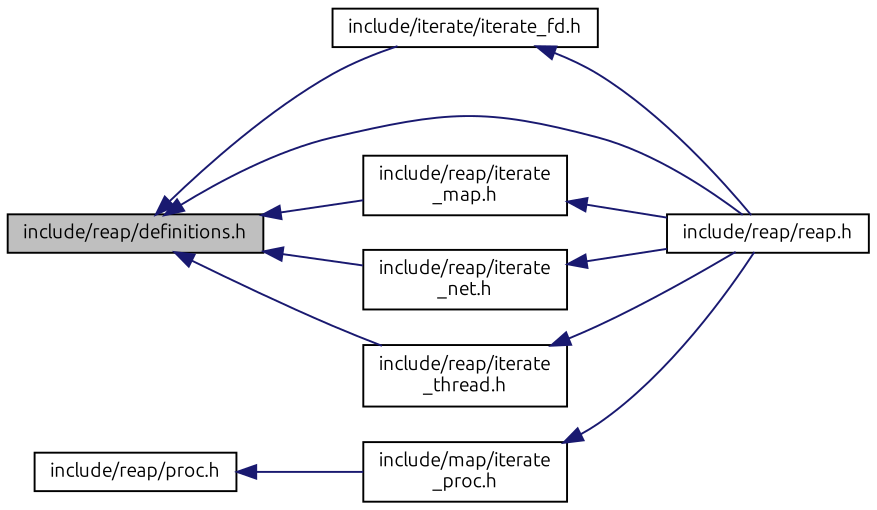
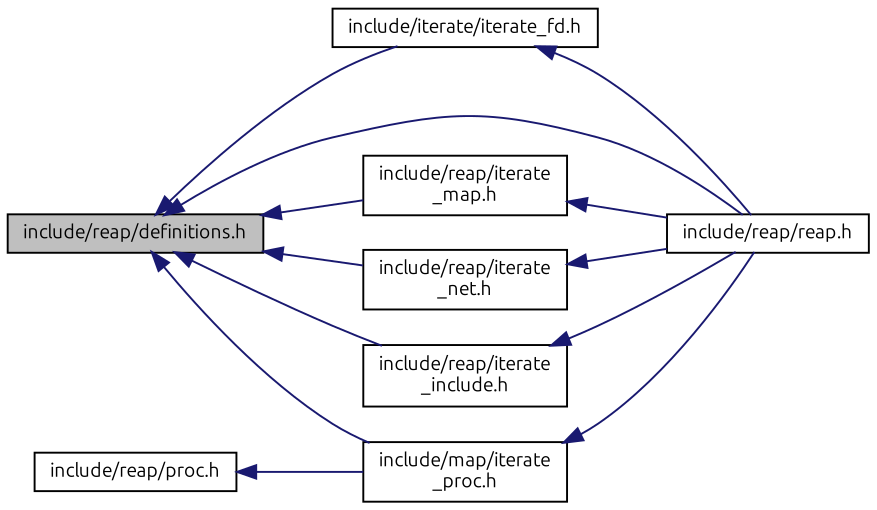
edge "include/map/iterate _proc.h" -> "include/reap/definitions.h": added
node "include/reap/iterate _thread.h": label "include/reap/iterate _thread.h" -> "include/reap/iterate _include.h"
